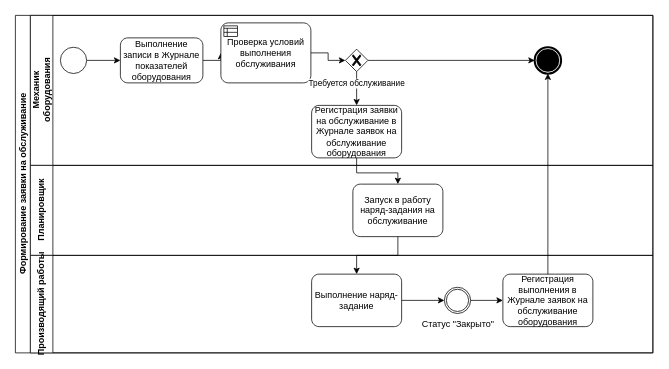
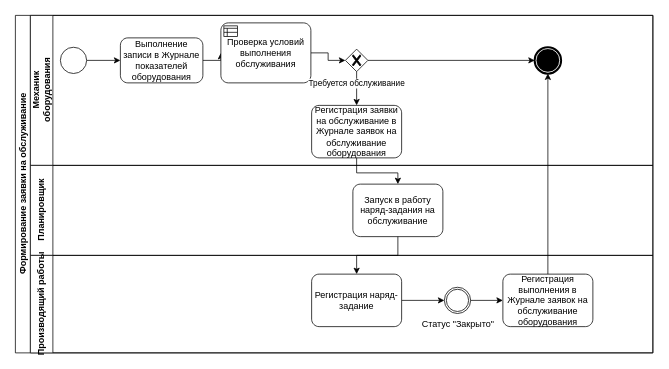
node "Выполнение наряд-задание": label "Выполнение наряд-задание" -> "Регистрация наряд-задание"
